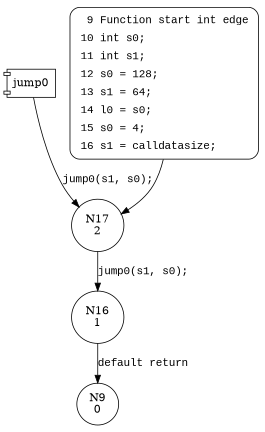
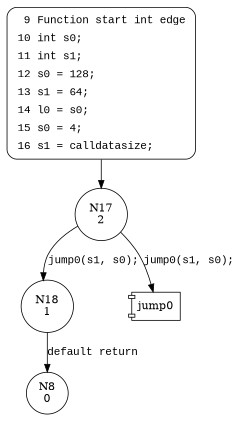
edge "jump0" -> "N17 2": reversed
node "N16 1": label "N16 1" -> "N18 1"
node "N9 0": label "N9 0" -> "N8 0"
